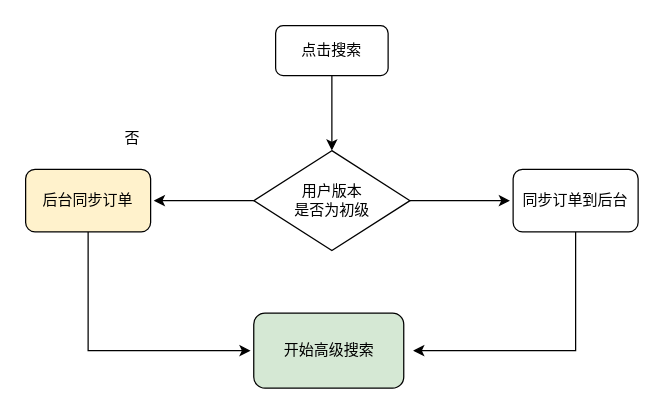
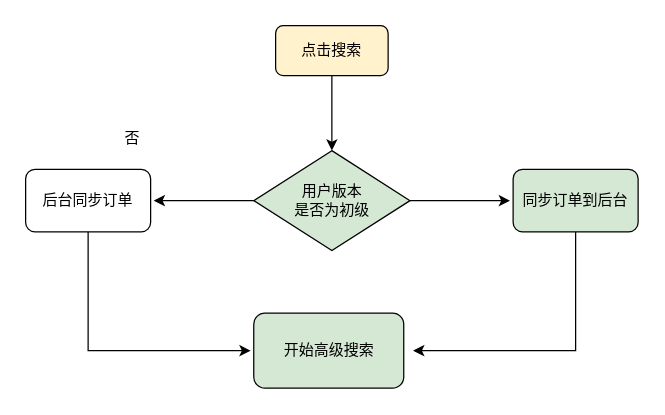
node "点击搜索": fillcolor #ffffff -> #fff2cc
node "后台同步订单": fillcolor #fff2cc -> #ffffff
node "用户版本 是否为初级": fillcolor #ffffff -> #d5e8d4
node "同步订单到后台": fillcolor #ffffff -> #d5e8d4
